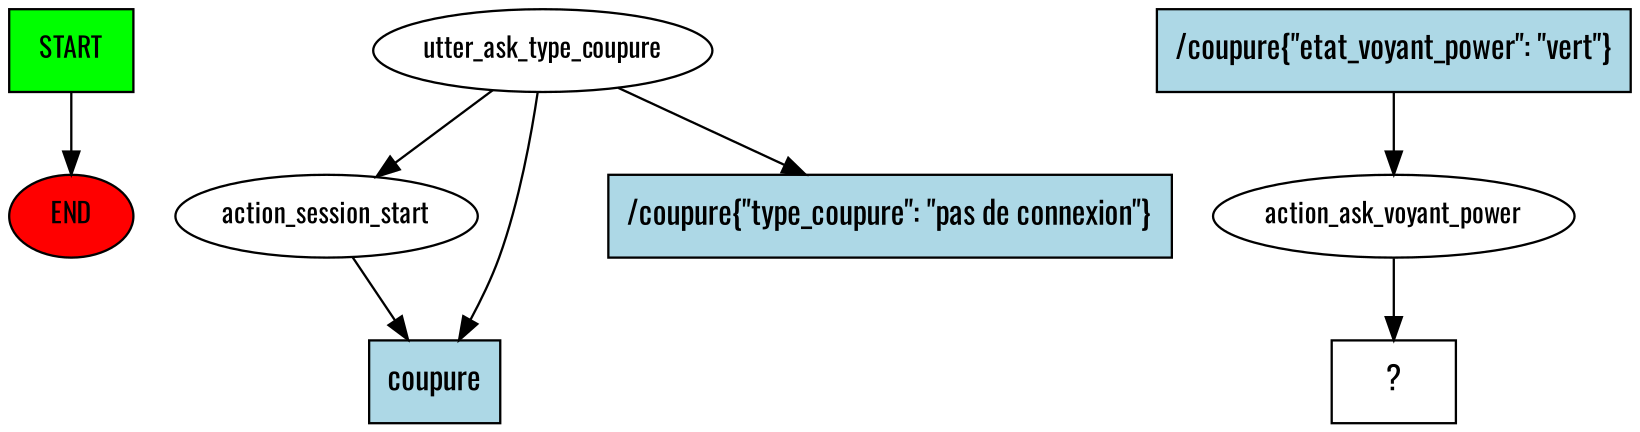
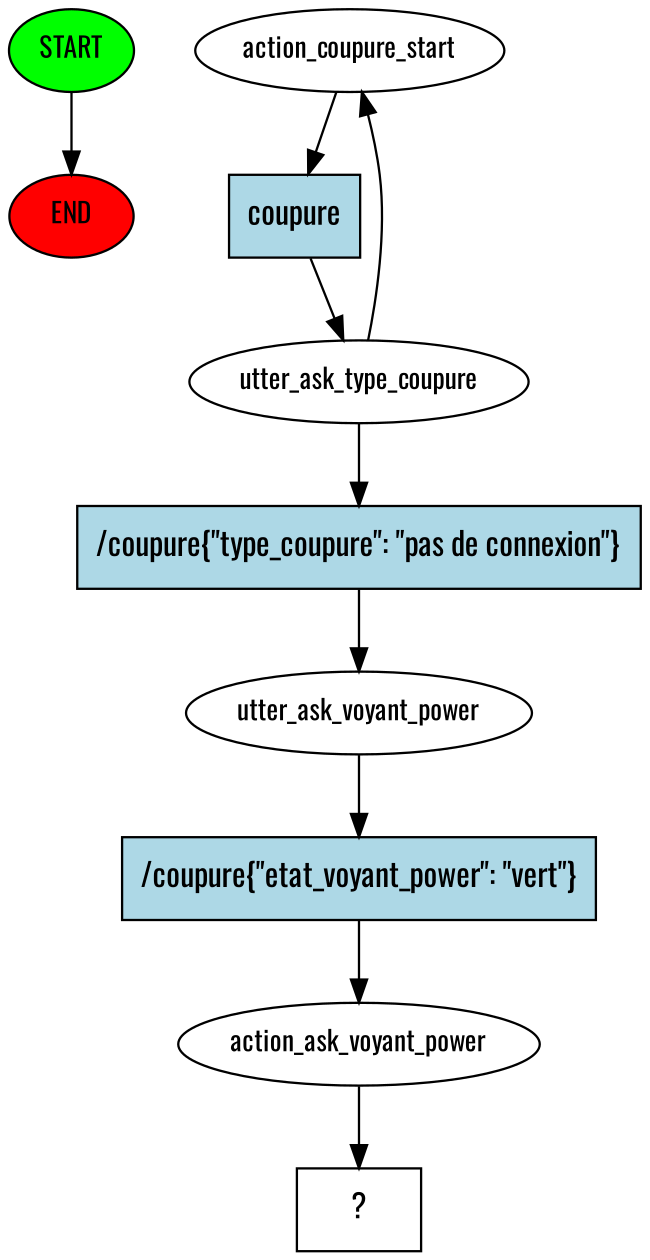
node "START": shape box -> ellipse
edge "utter_ask_type_coupure" -> "coupure": reversed
node "action_session_start": label "action_session_start" -> "action_coupure_start"
node "utter_ask_voyant_power": added
